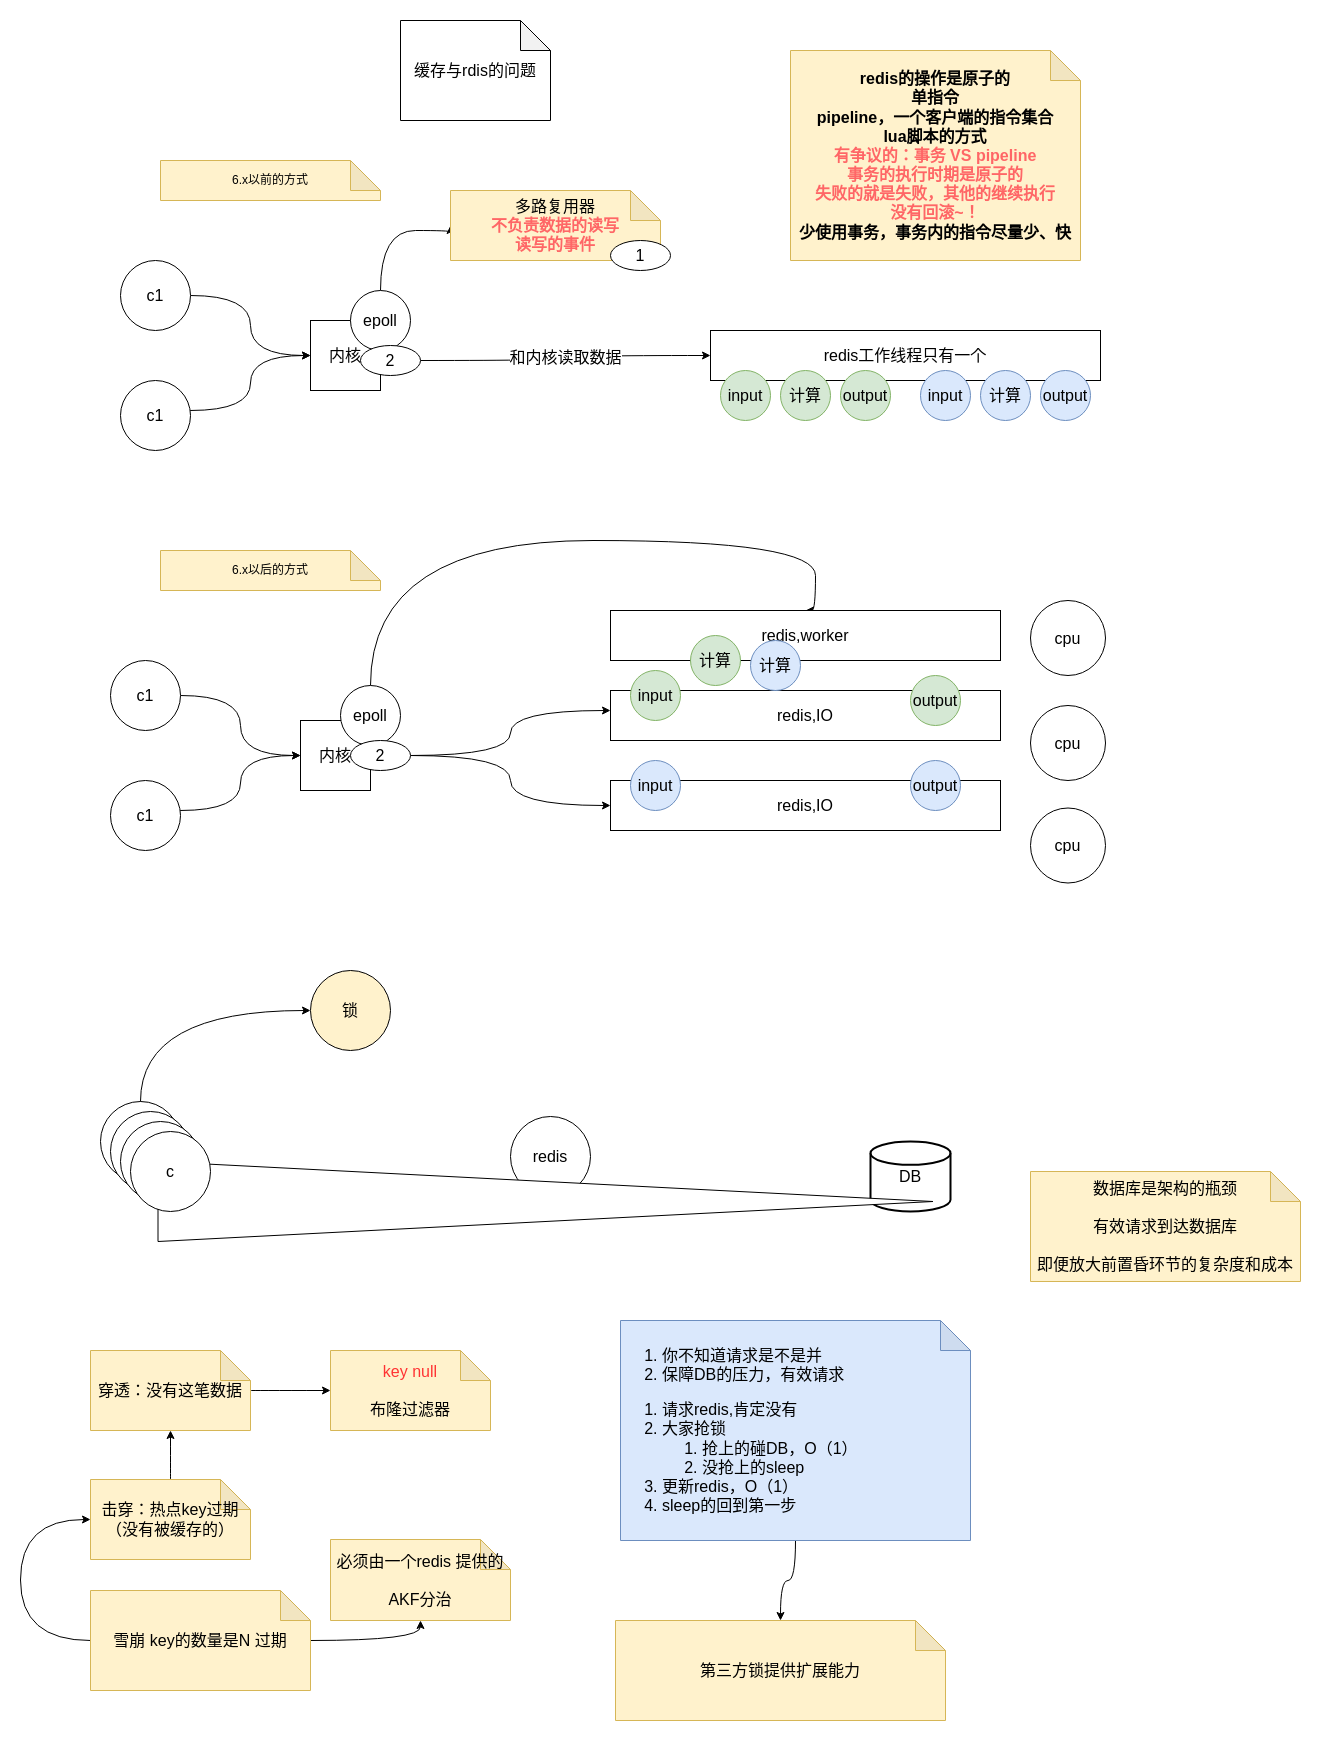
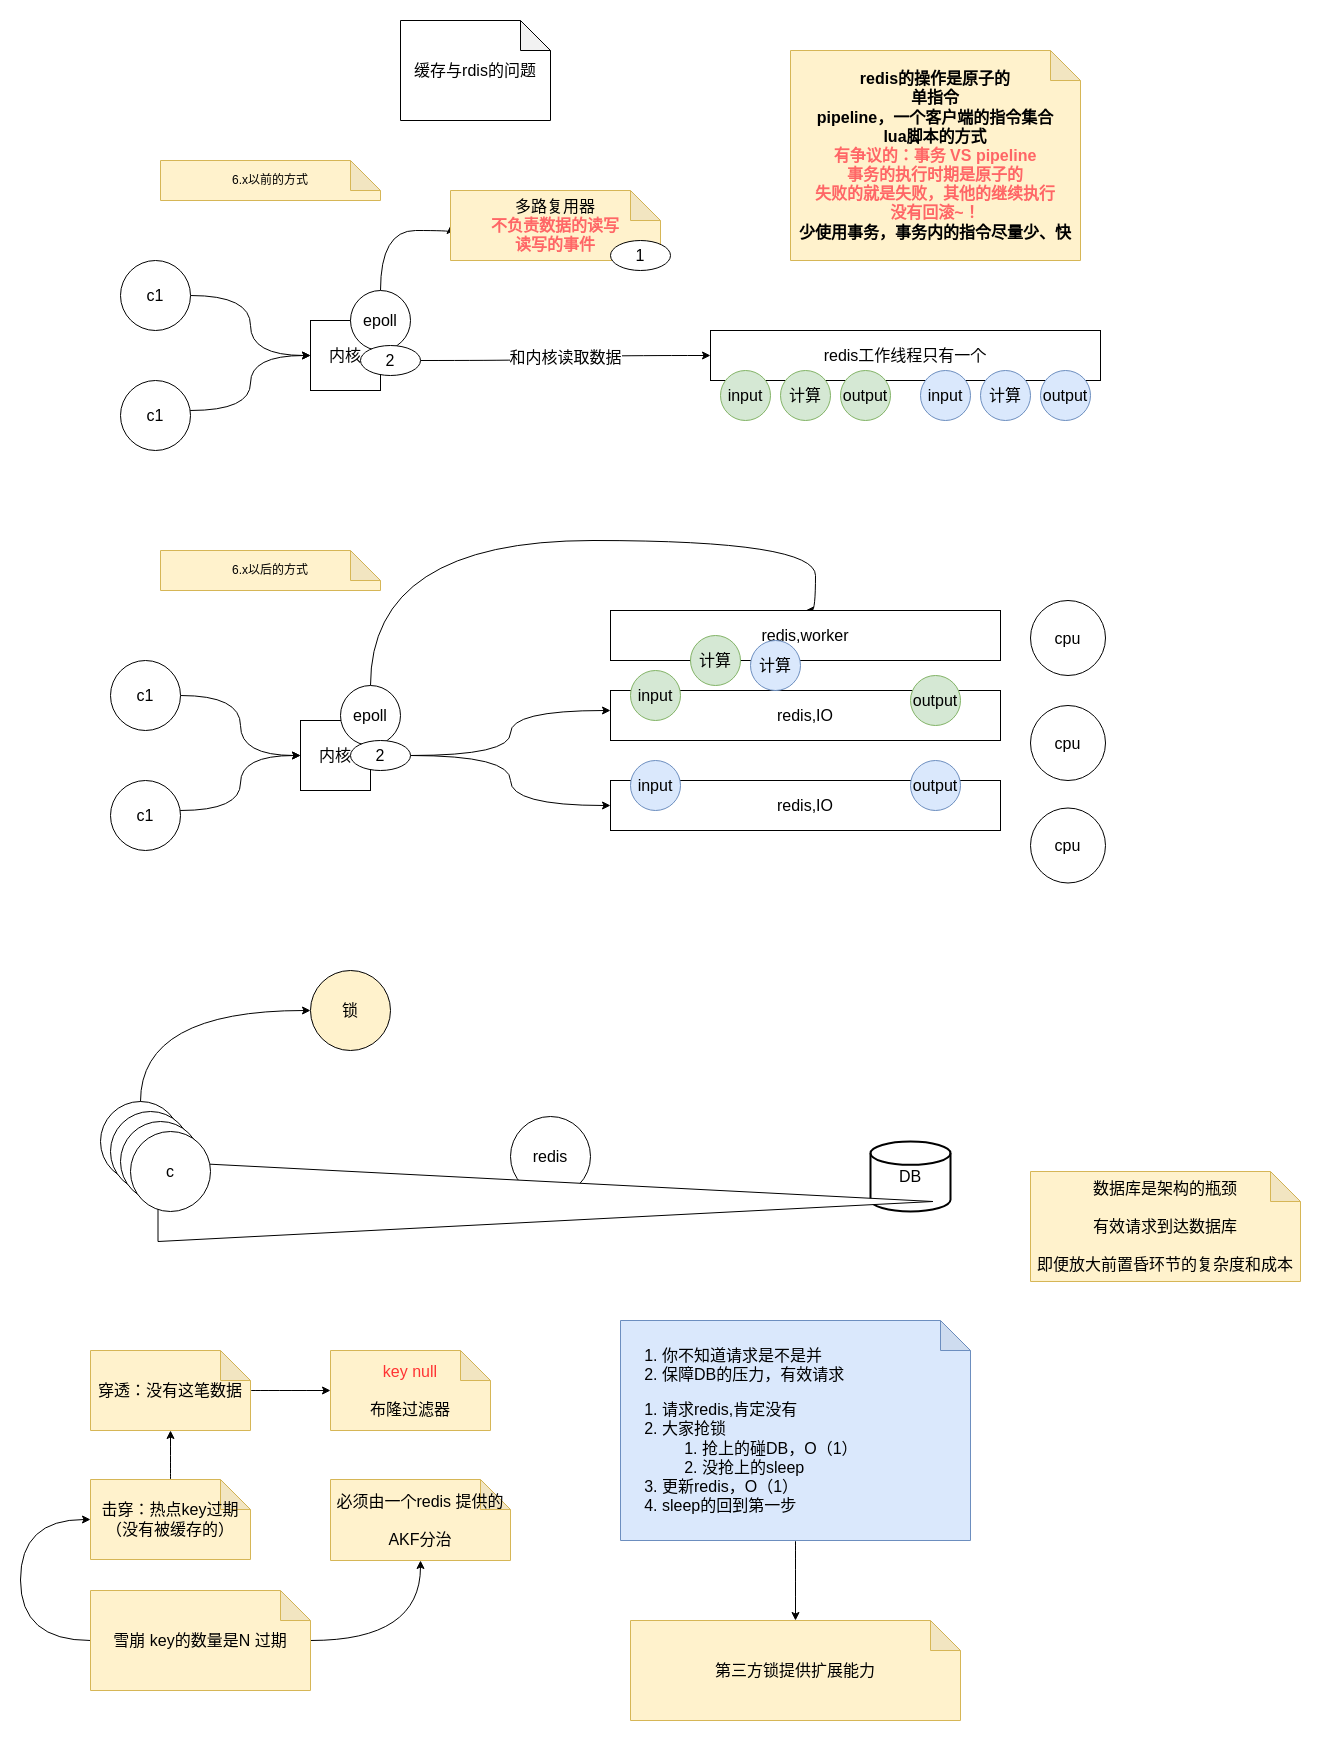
node "必须由一个redis 提供的 AKF分治": moved (421, 1580) -> (421, 1520)
node "第三方锁提供扩展能力": moved (781, 1671) -> (796, 1671)
